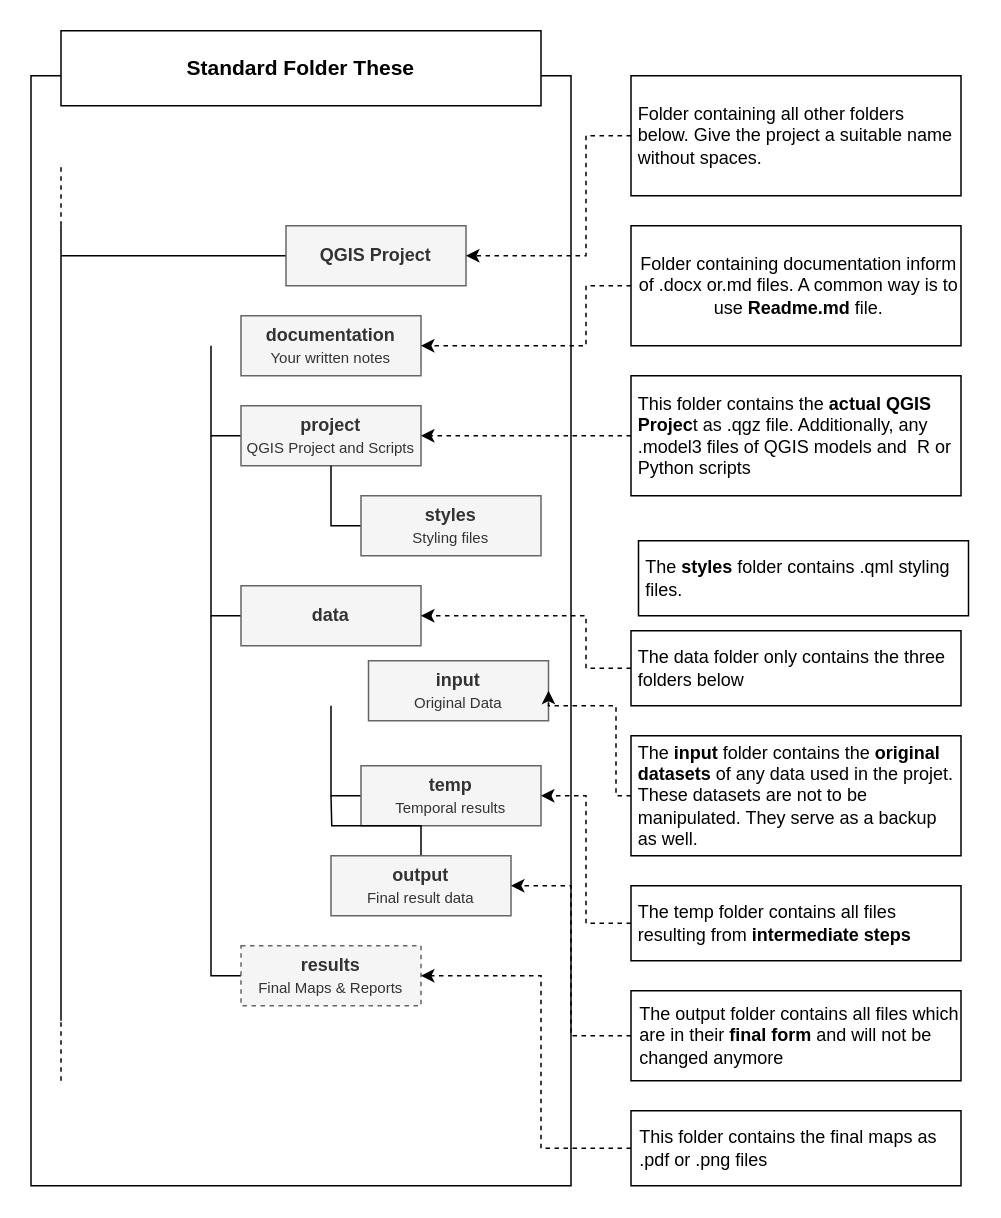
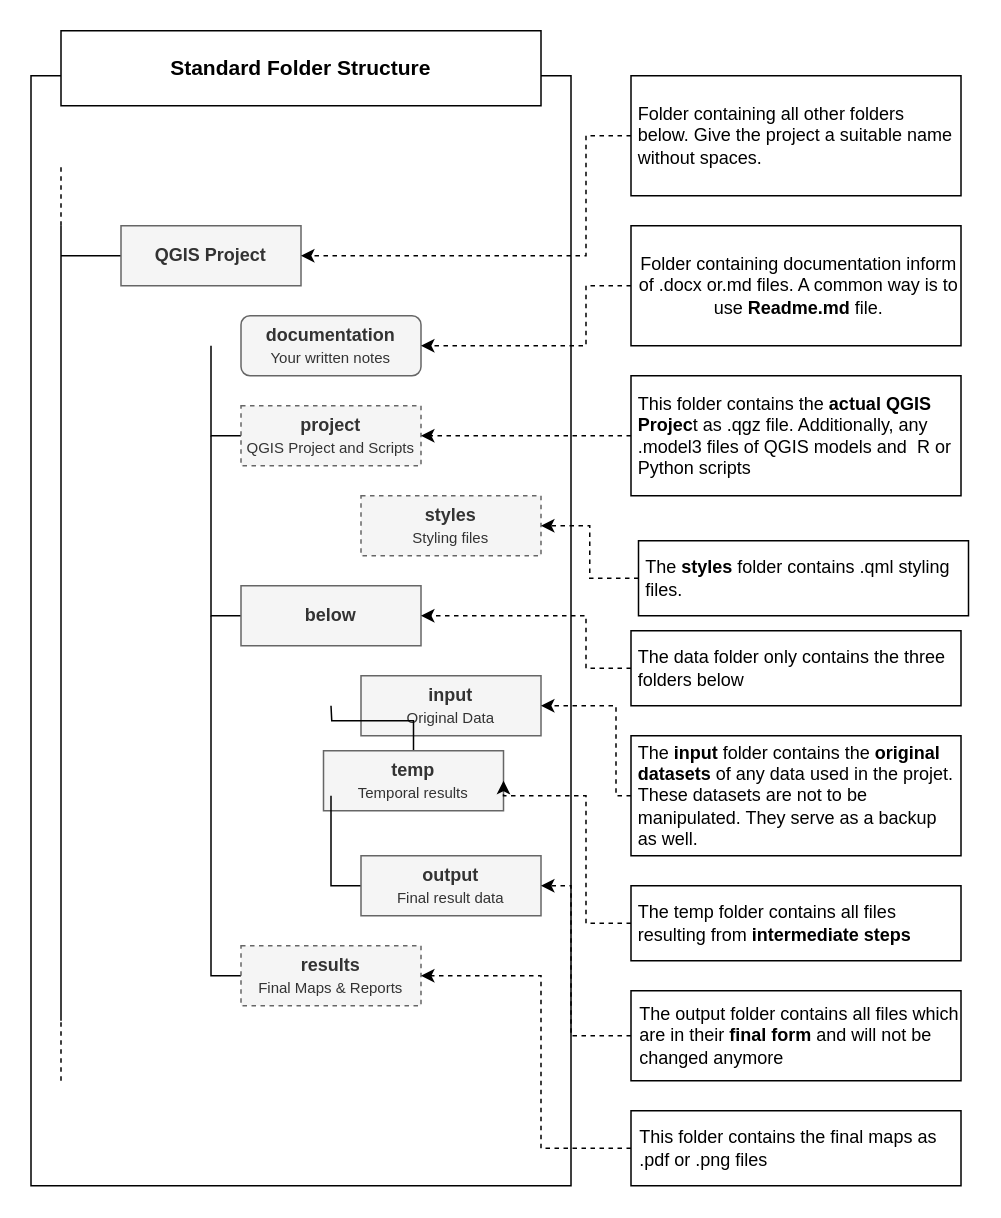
node "Standard Folder These": label "Standard Folder These" -> "Standard Folder Structure"
node "QGIS Project": moved (376, 256) -> (211, 256)
node "documentation Your written notes": shape rectangle -> rounded rectangle
node "project QGIS Project and Scripts": style solid -> dashed
edge "project QGIS Project and Scripts" -- "styles Styling files": removed
node "styles Styling files": style solid -> dashed
edge "The styles folder contains .qml styling files." -> "styles Styling files": added
node "data": label "data" -> "below"
node "input Original Data": moved (458, 691) -> (451, 706)
node "temp Temporal results": moved (451, 796) -> (413, 781)
node "output Final result data": moved (421, 886) -> (451, 886)
